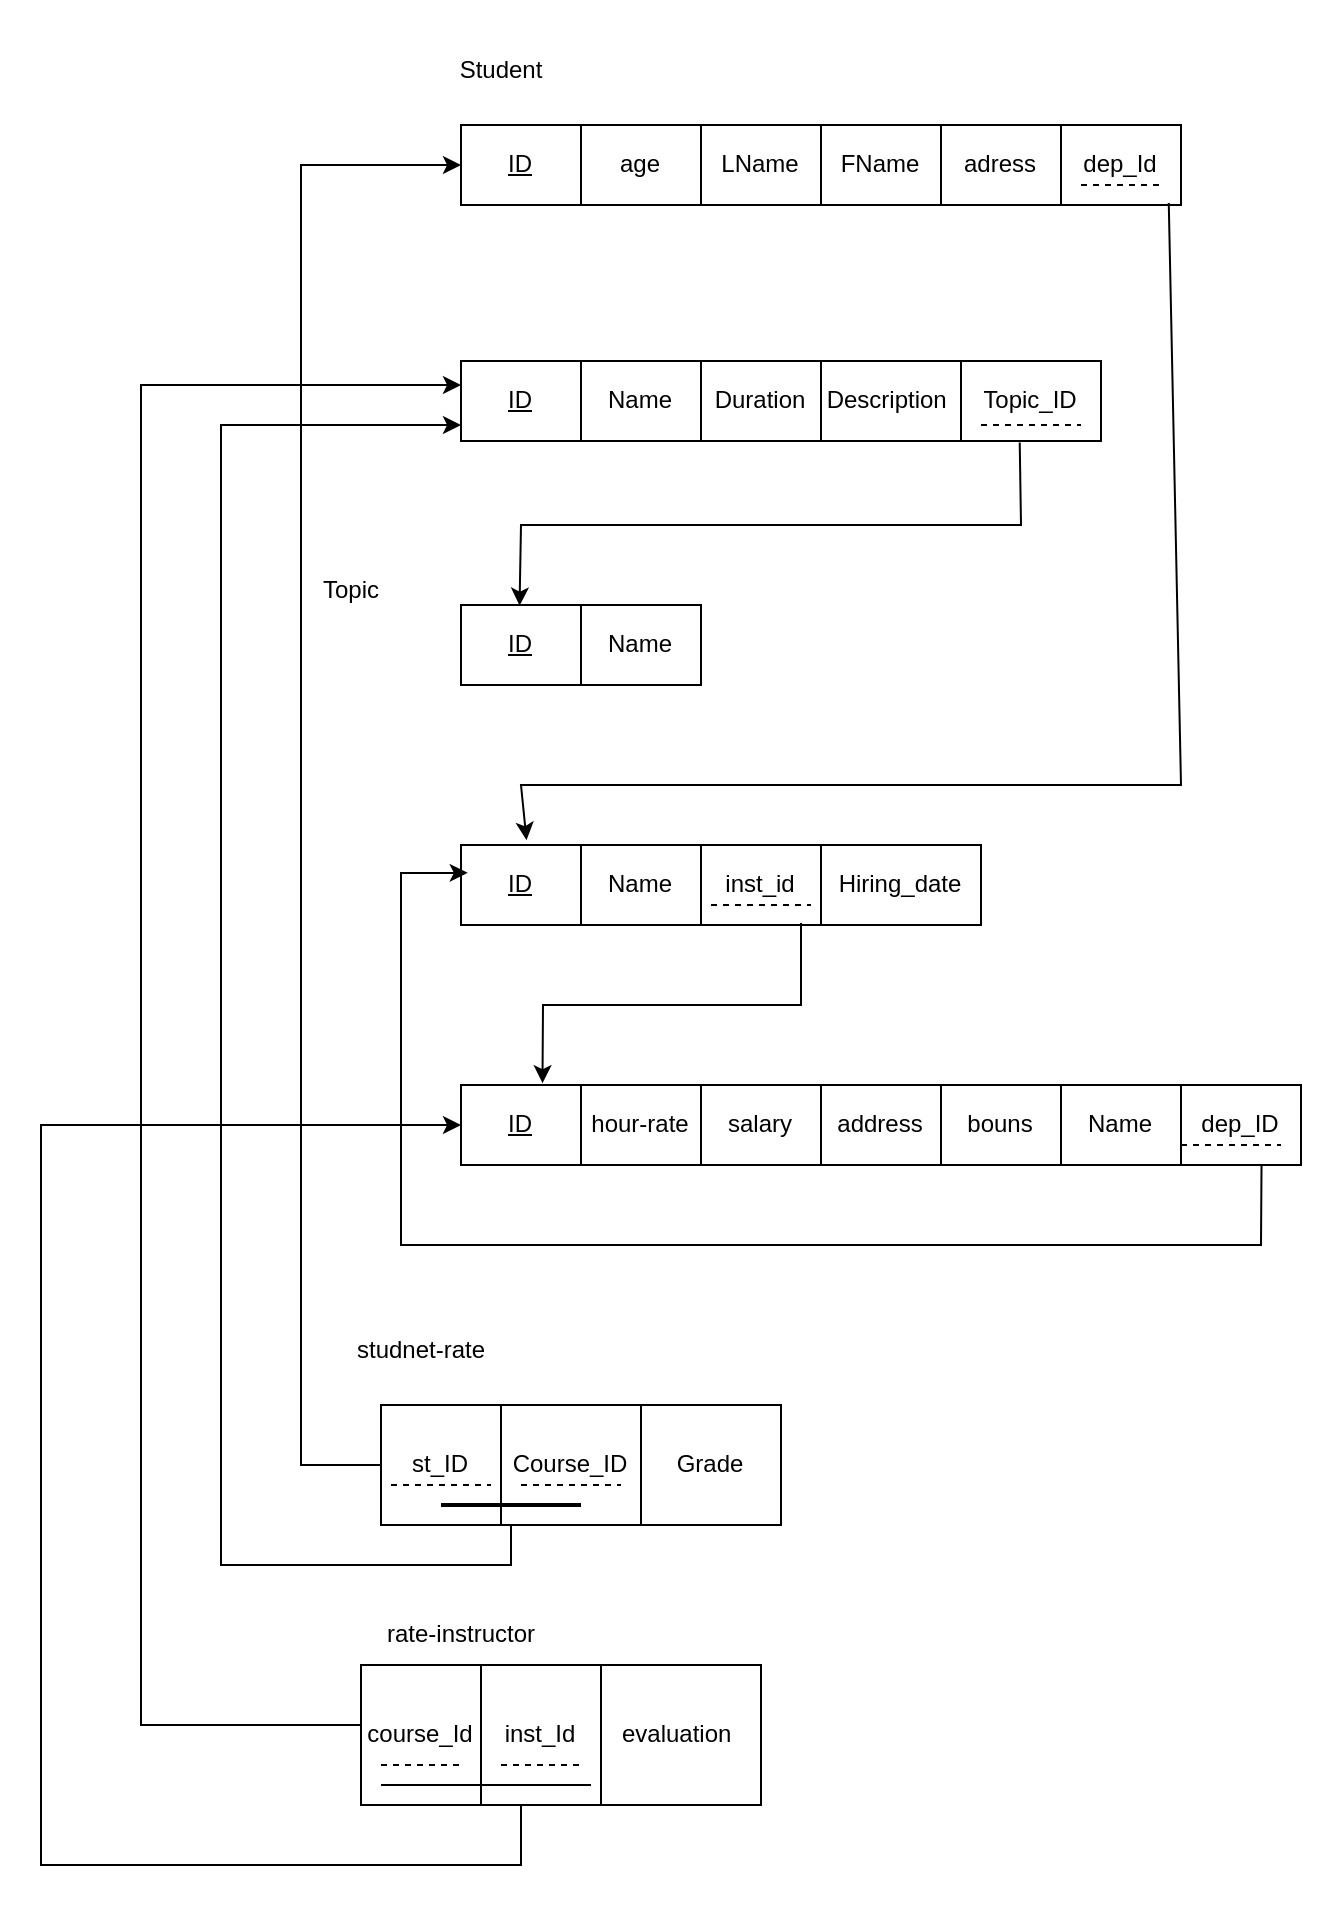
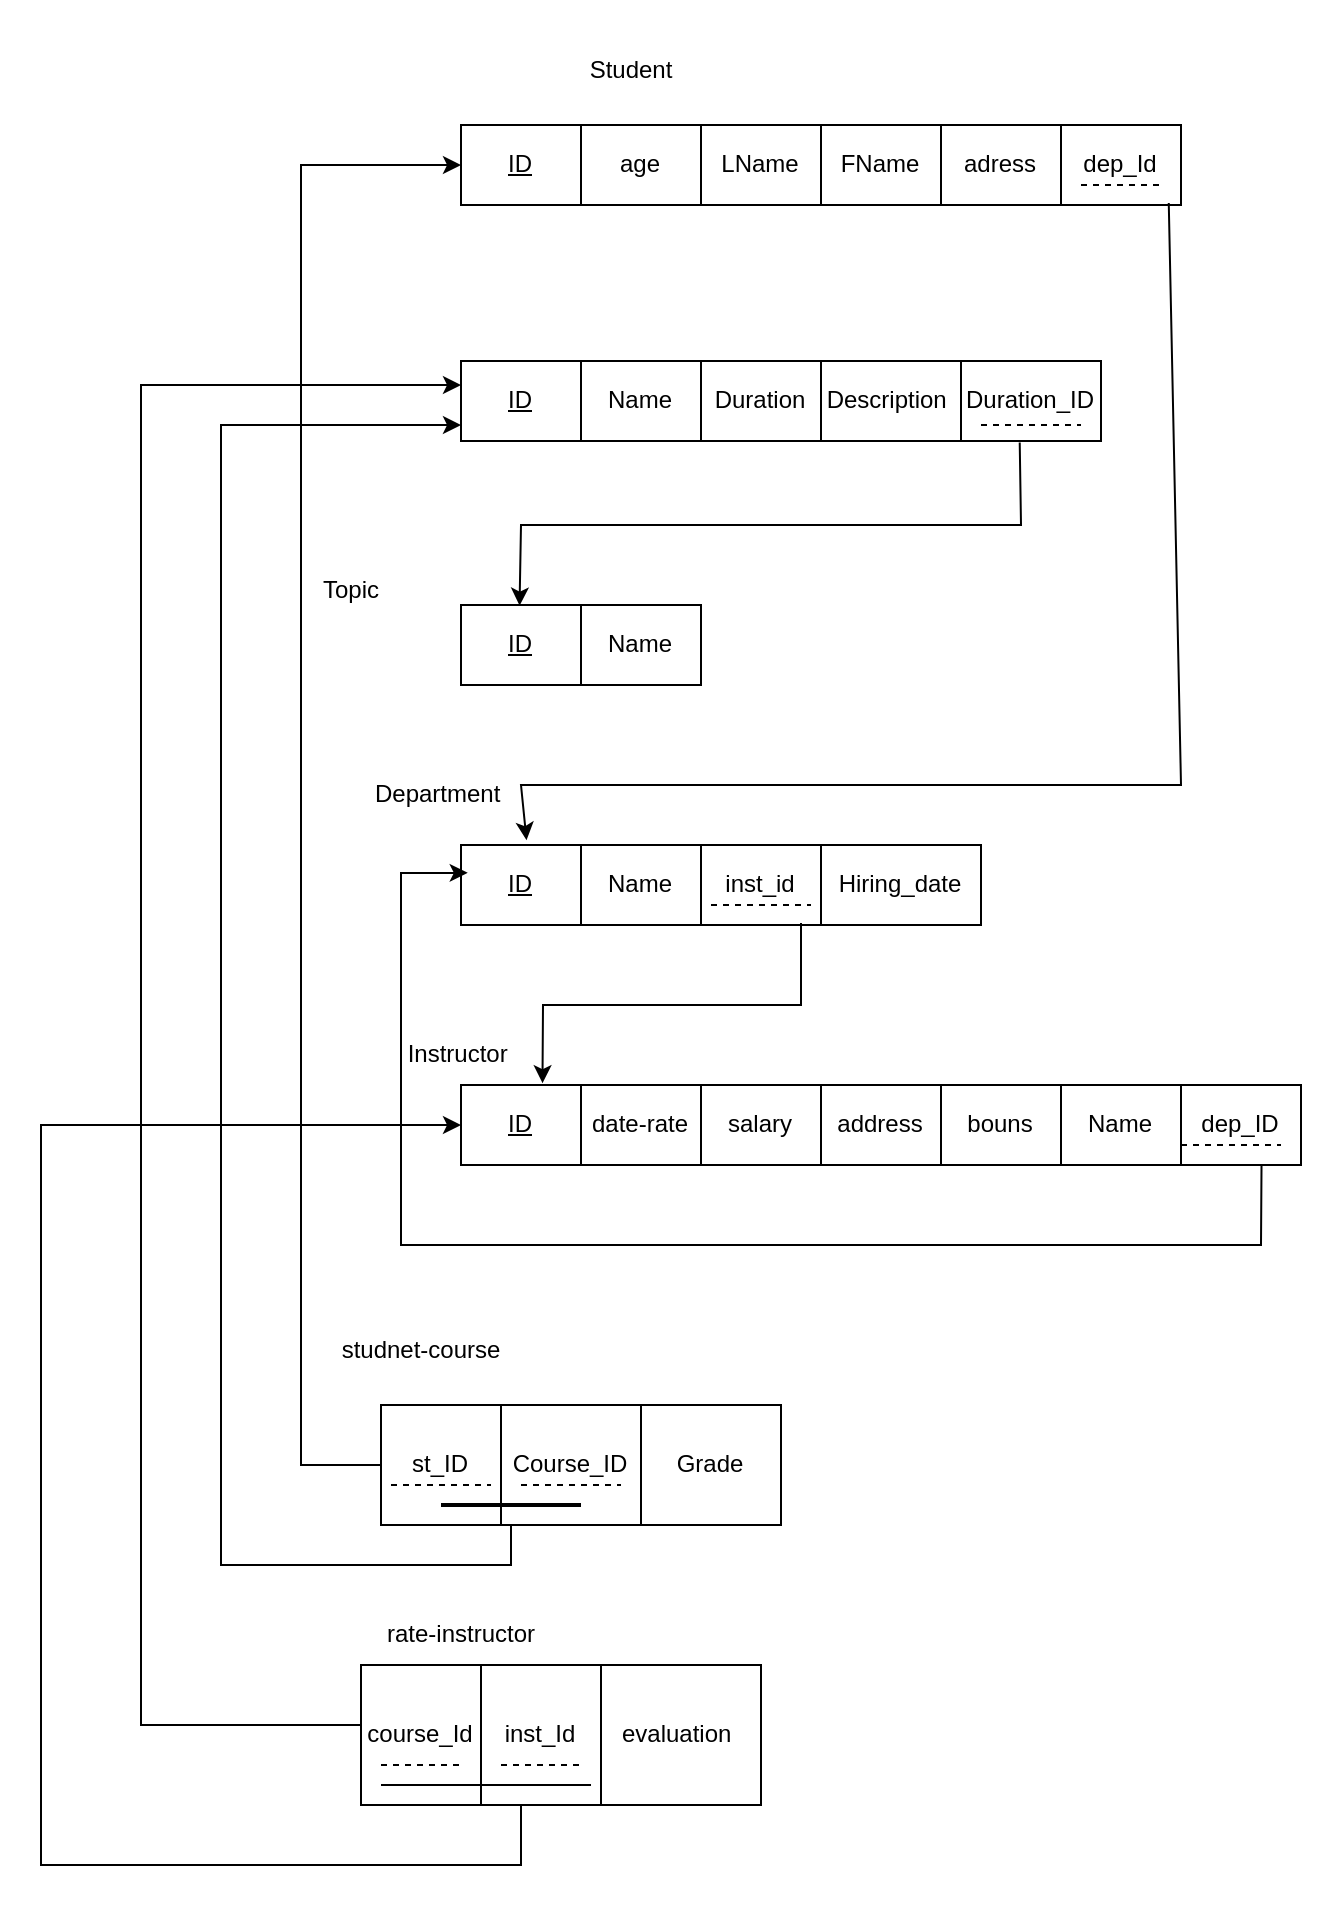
node "Student": moved (501, 71) -> (631, 71)
node "Topic_ID": label "Topic_ID" -> "Duration_ID"
node "Department": added
node "Instructor": added
node "hour-rate": label "hour-rate" -> "date-rate"
node "studnet-rate": label "studnet-rate" -> "studnet-course"
